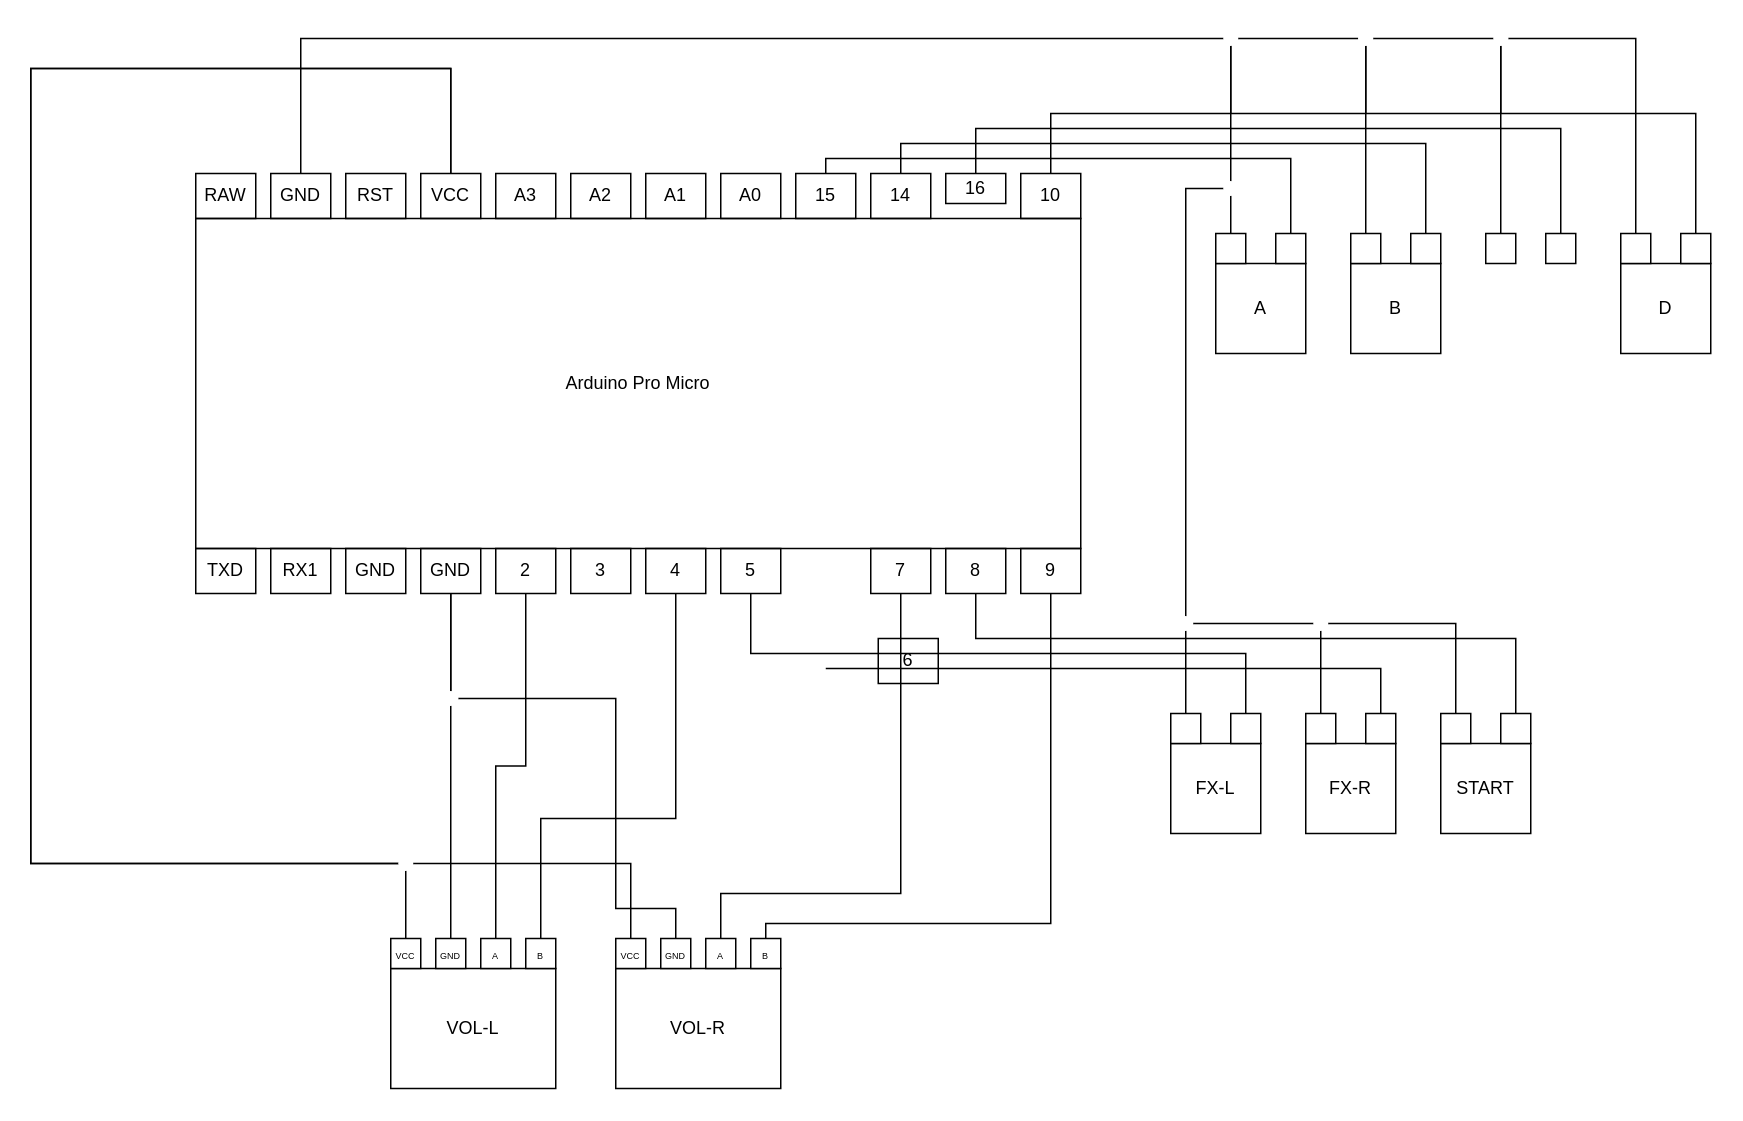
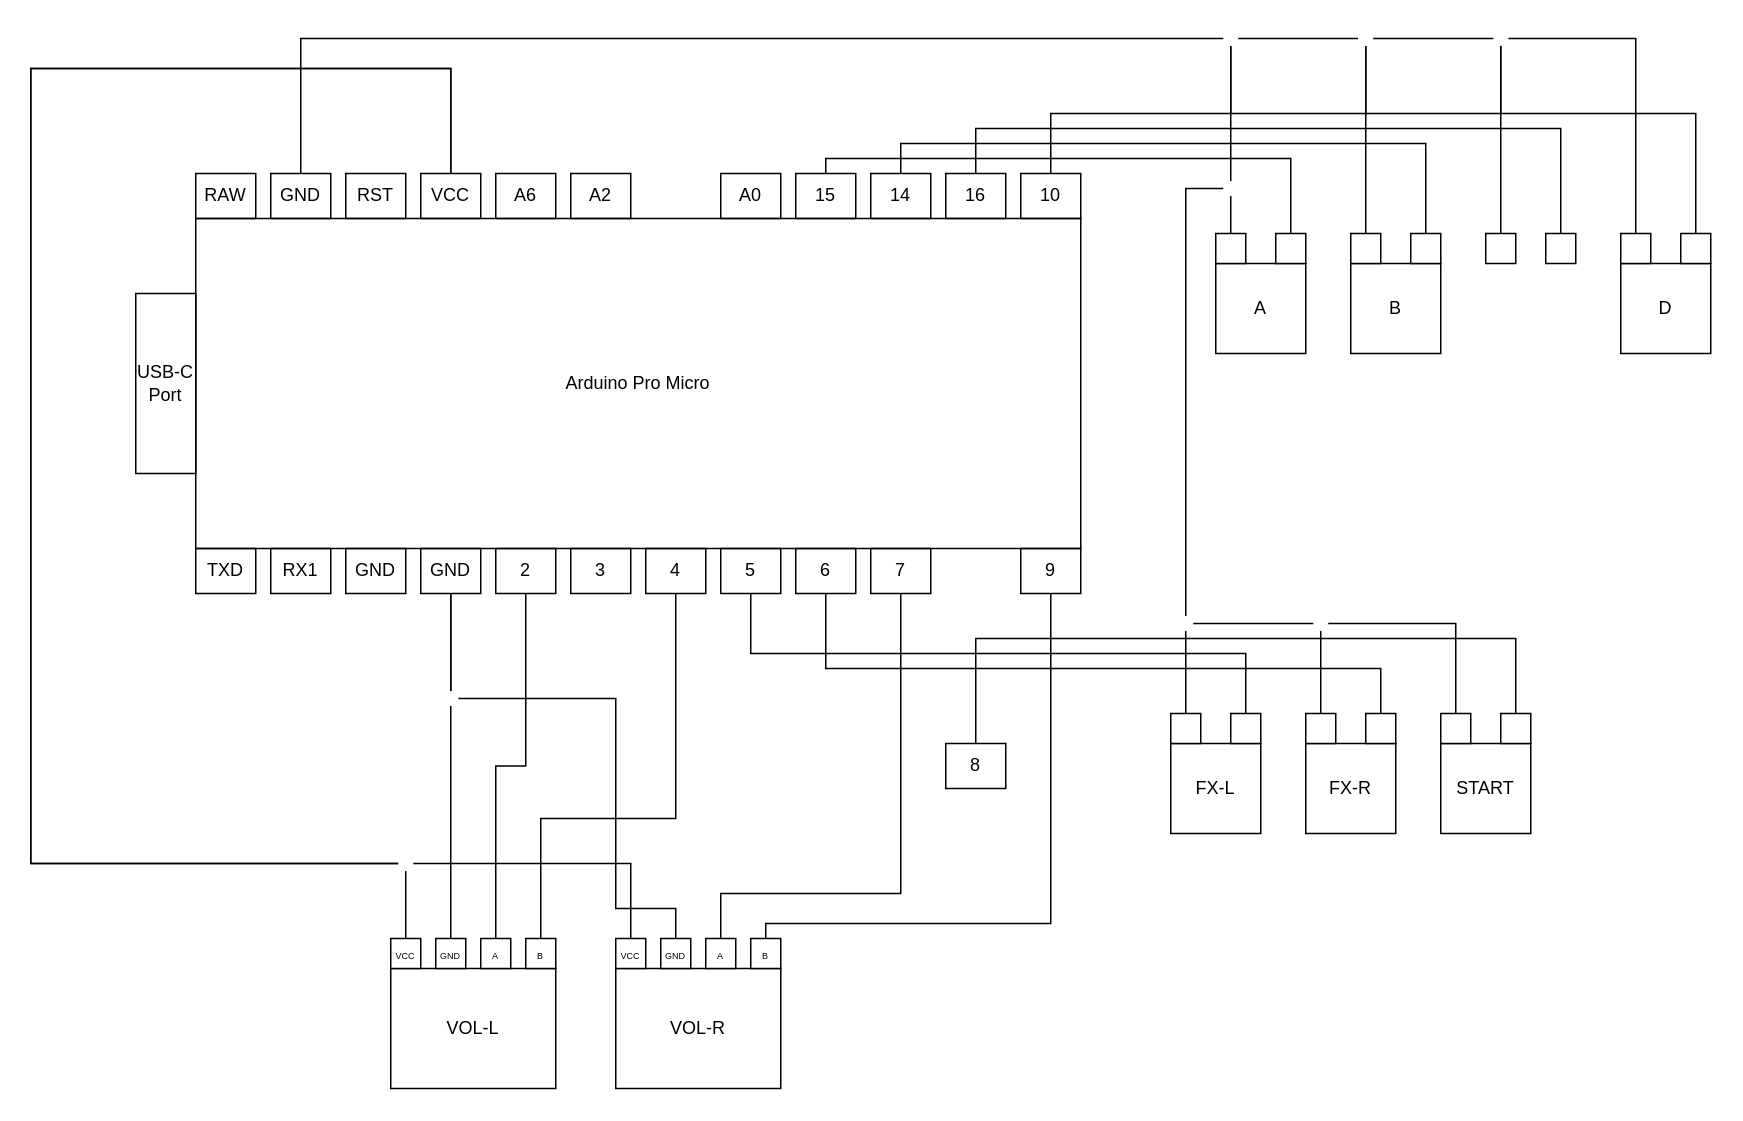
node "16": size 60x30 -> 60x45
node "A3": label "A3" -> "A6"
node "A1": removed
node "USB-C Port": added
node "8": moved (976, 571) -> (976, 766)
node "6": moved (908, 661) -> (826, 571)
